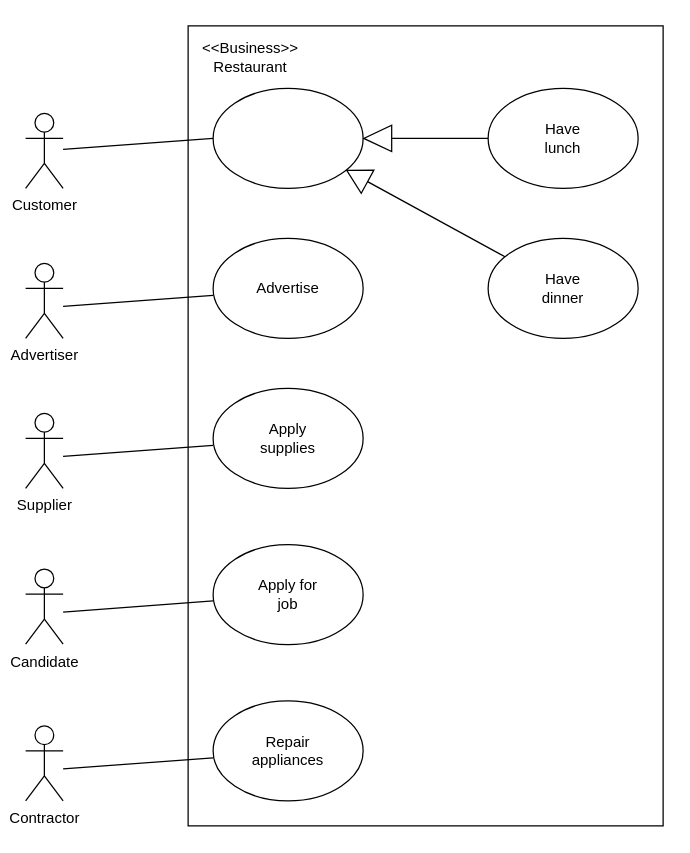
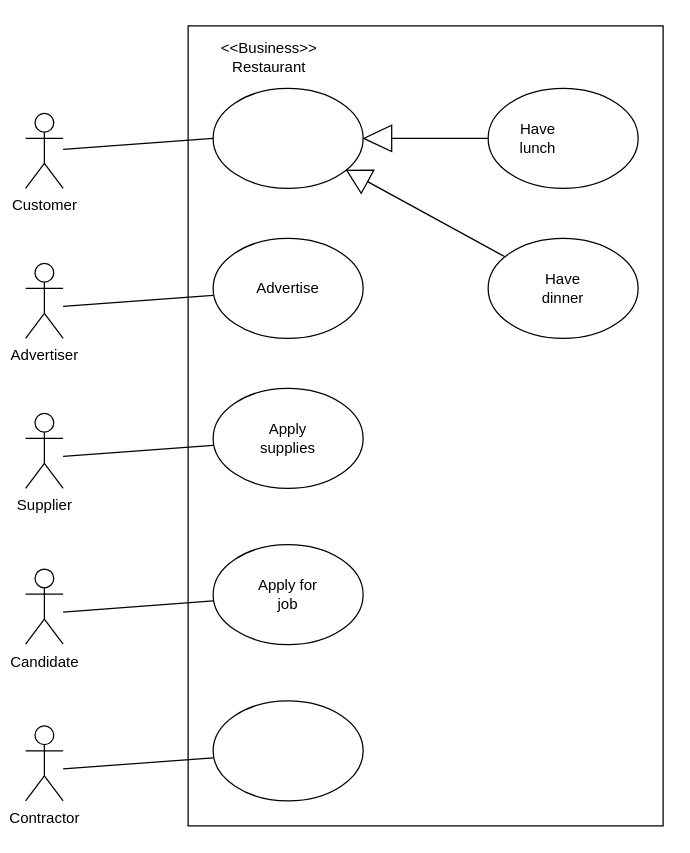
node "<<Business>> Restaurant": moved (251, 57) -> (269, 57)
node "Have lunch": moved (563, 138) -> (538, 138)
node "Repair appliances": removed
